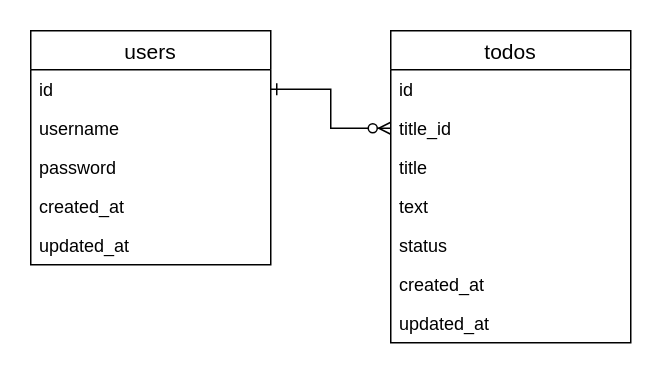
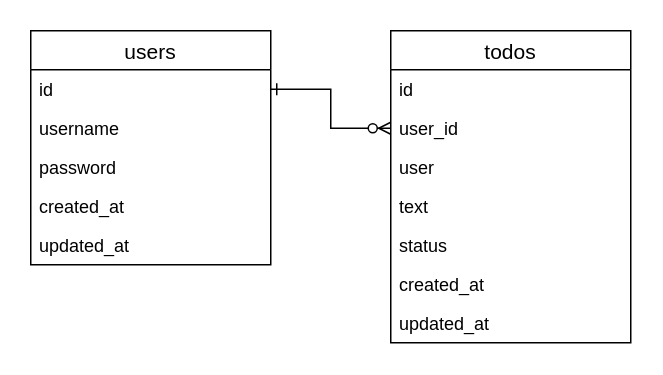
node "title_id": label "title_id" -> "user_id"
node "title": label "title" -> "user"
